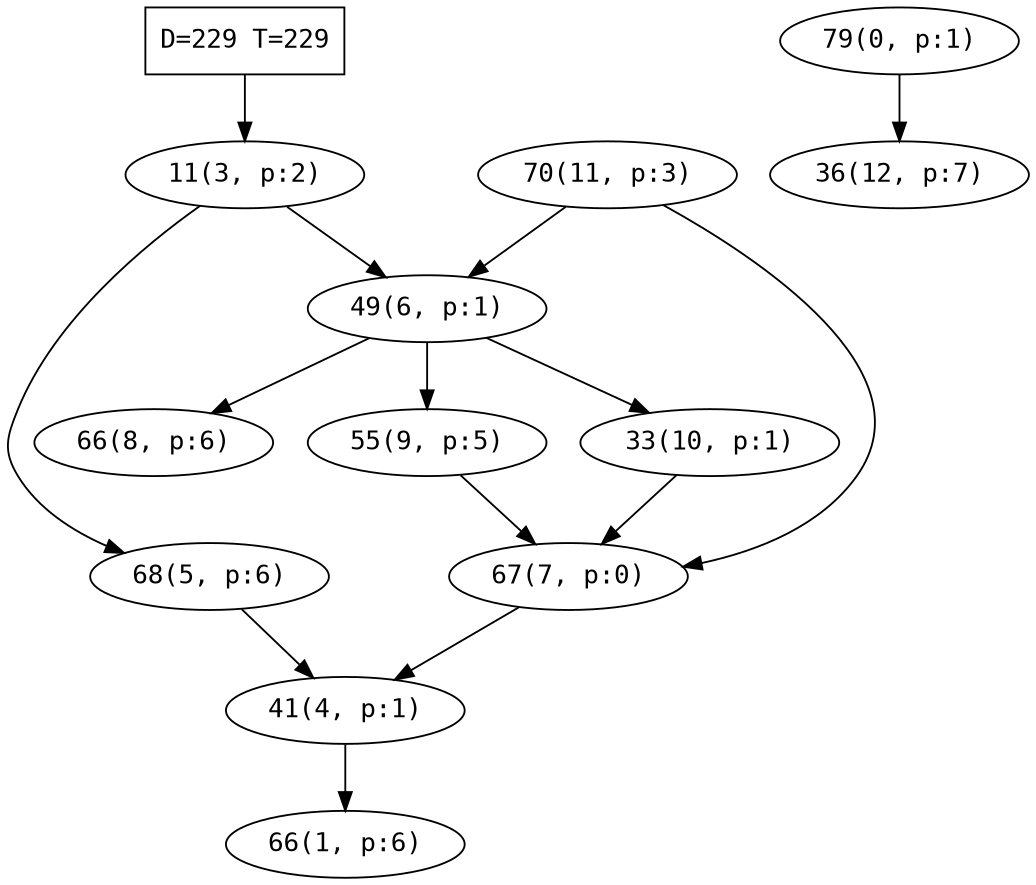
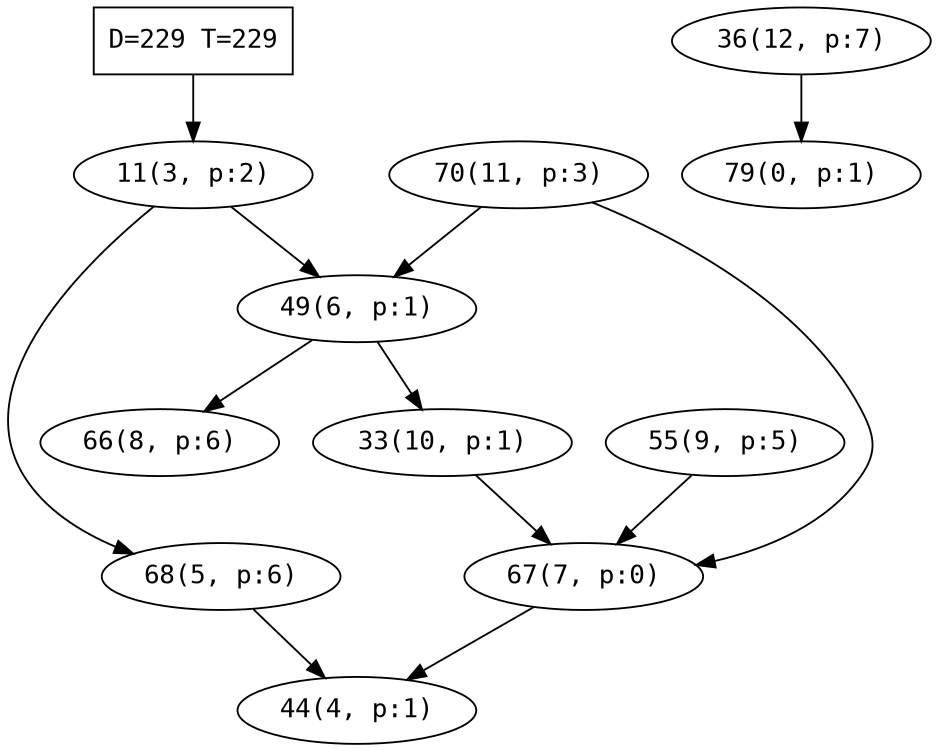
edge "79(0, p:1)" -> "36(12, p:7)": reversed
edge "49(6, p:1)" -> "55(9, p:5)": removed
node "41(4, p:1)": label "41(4, p:1)" -> "44(4, p:1)"
node "66(1, p:6)": removed
